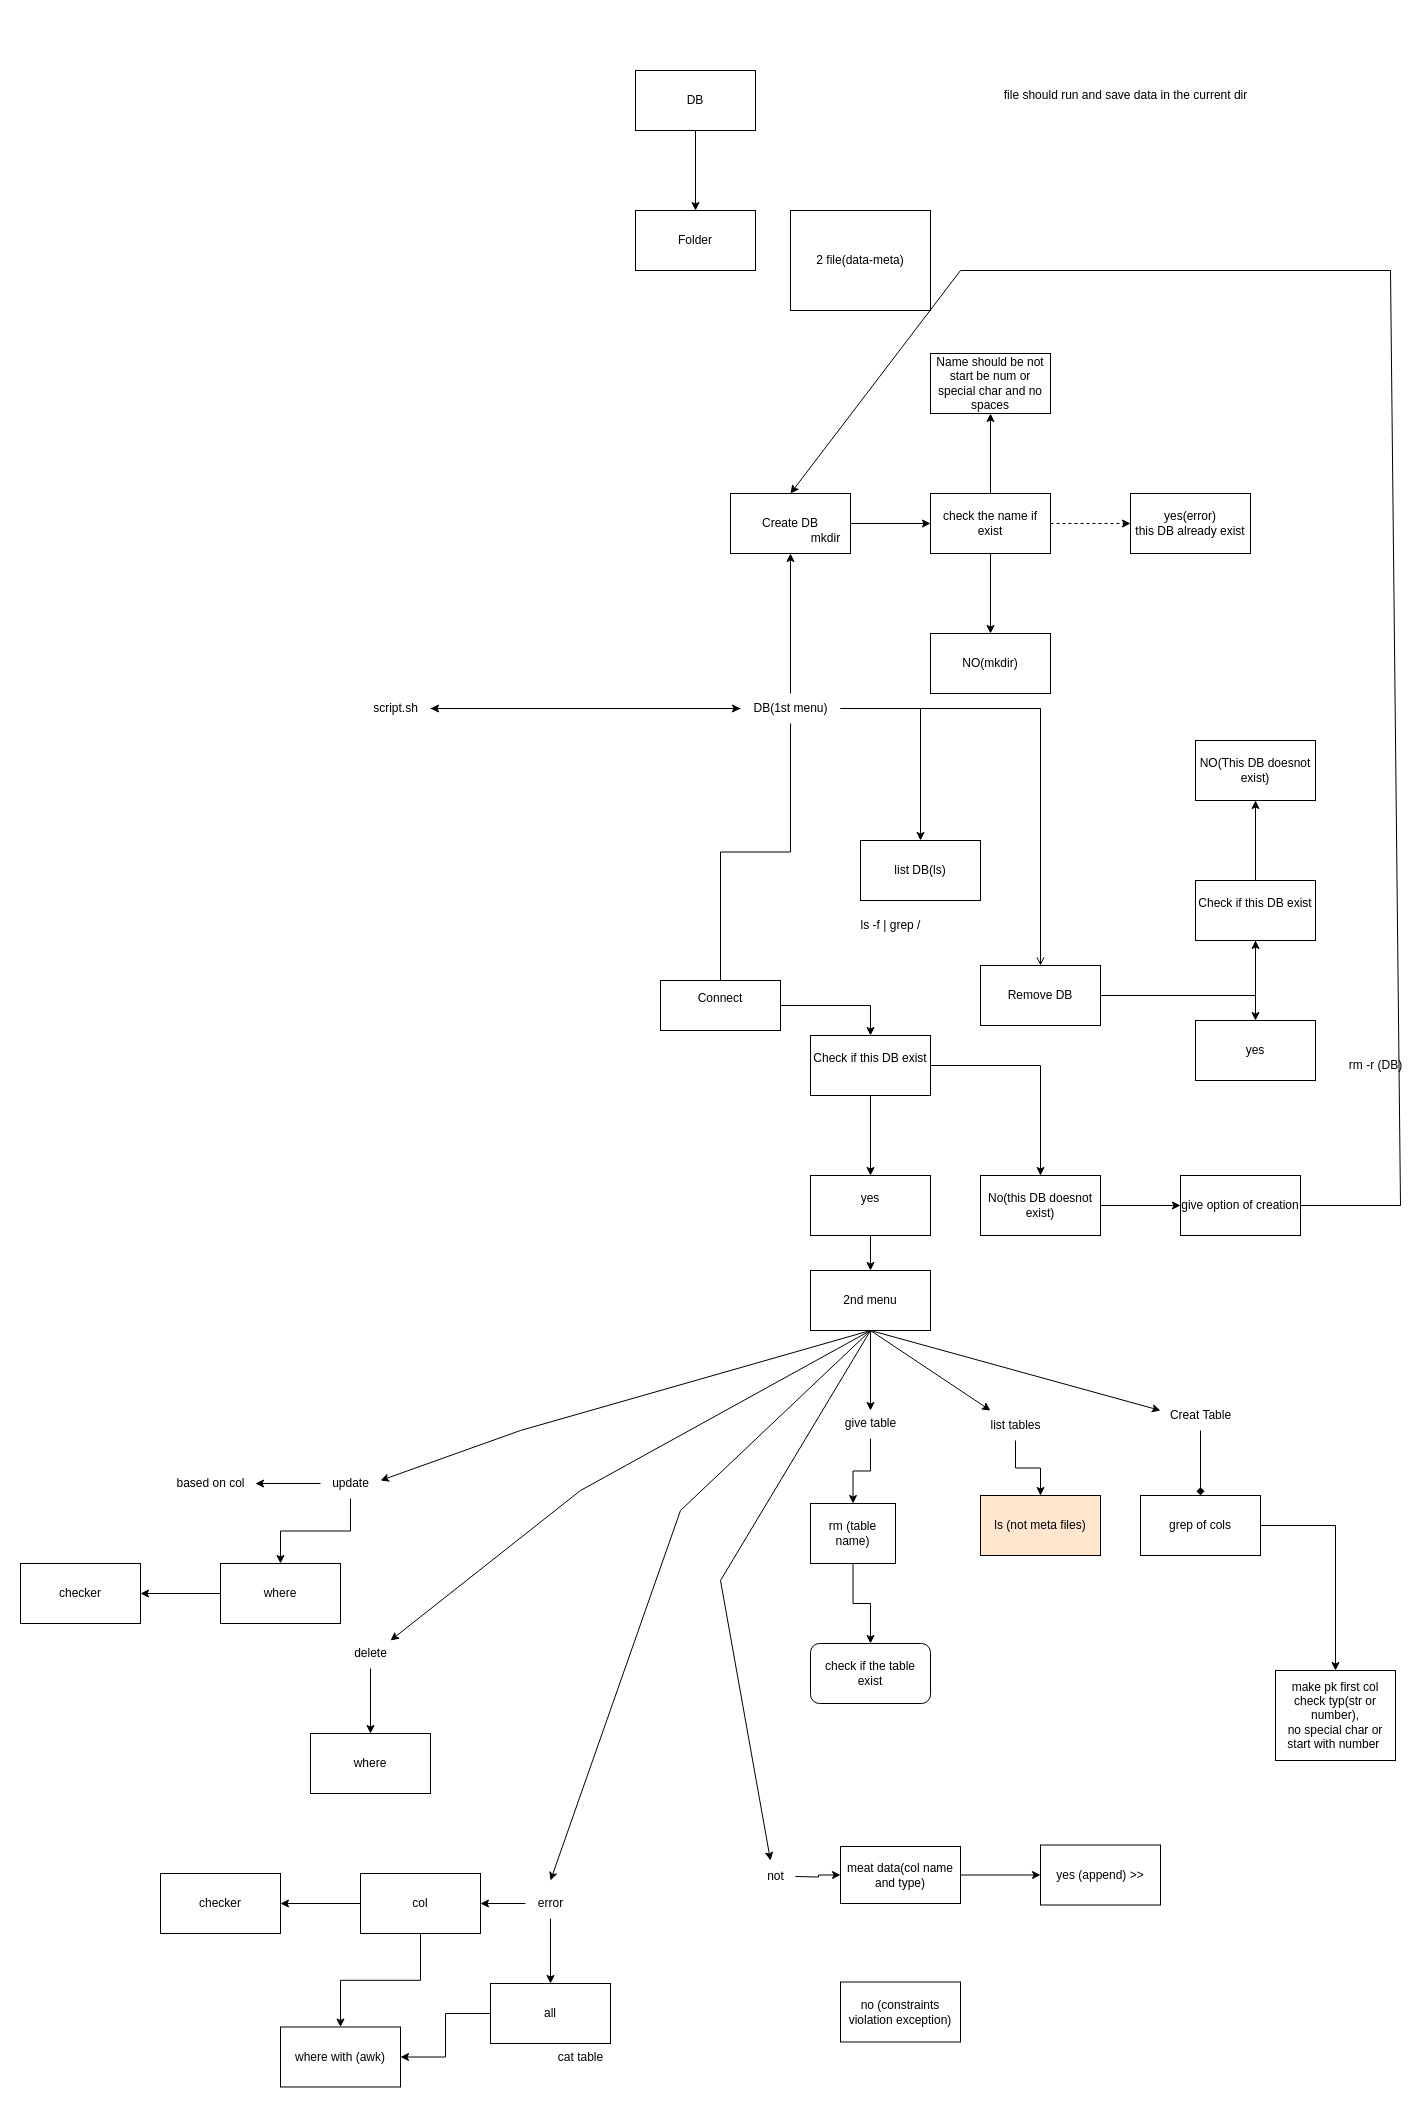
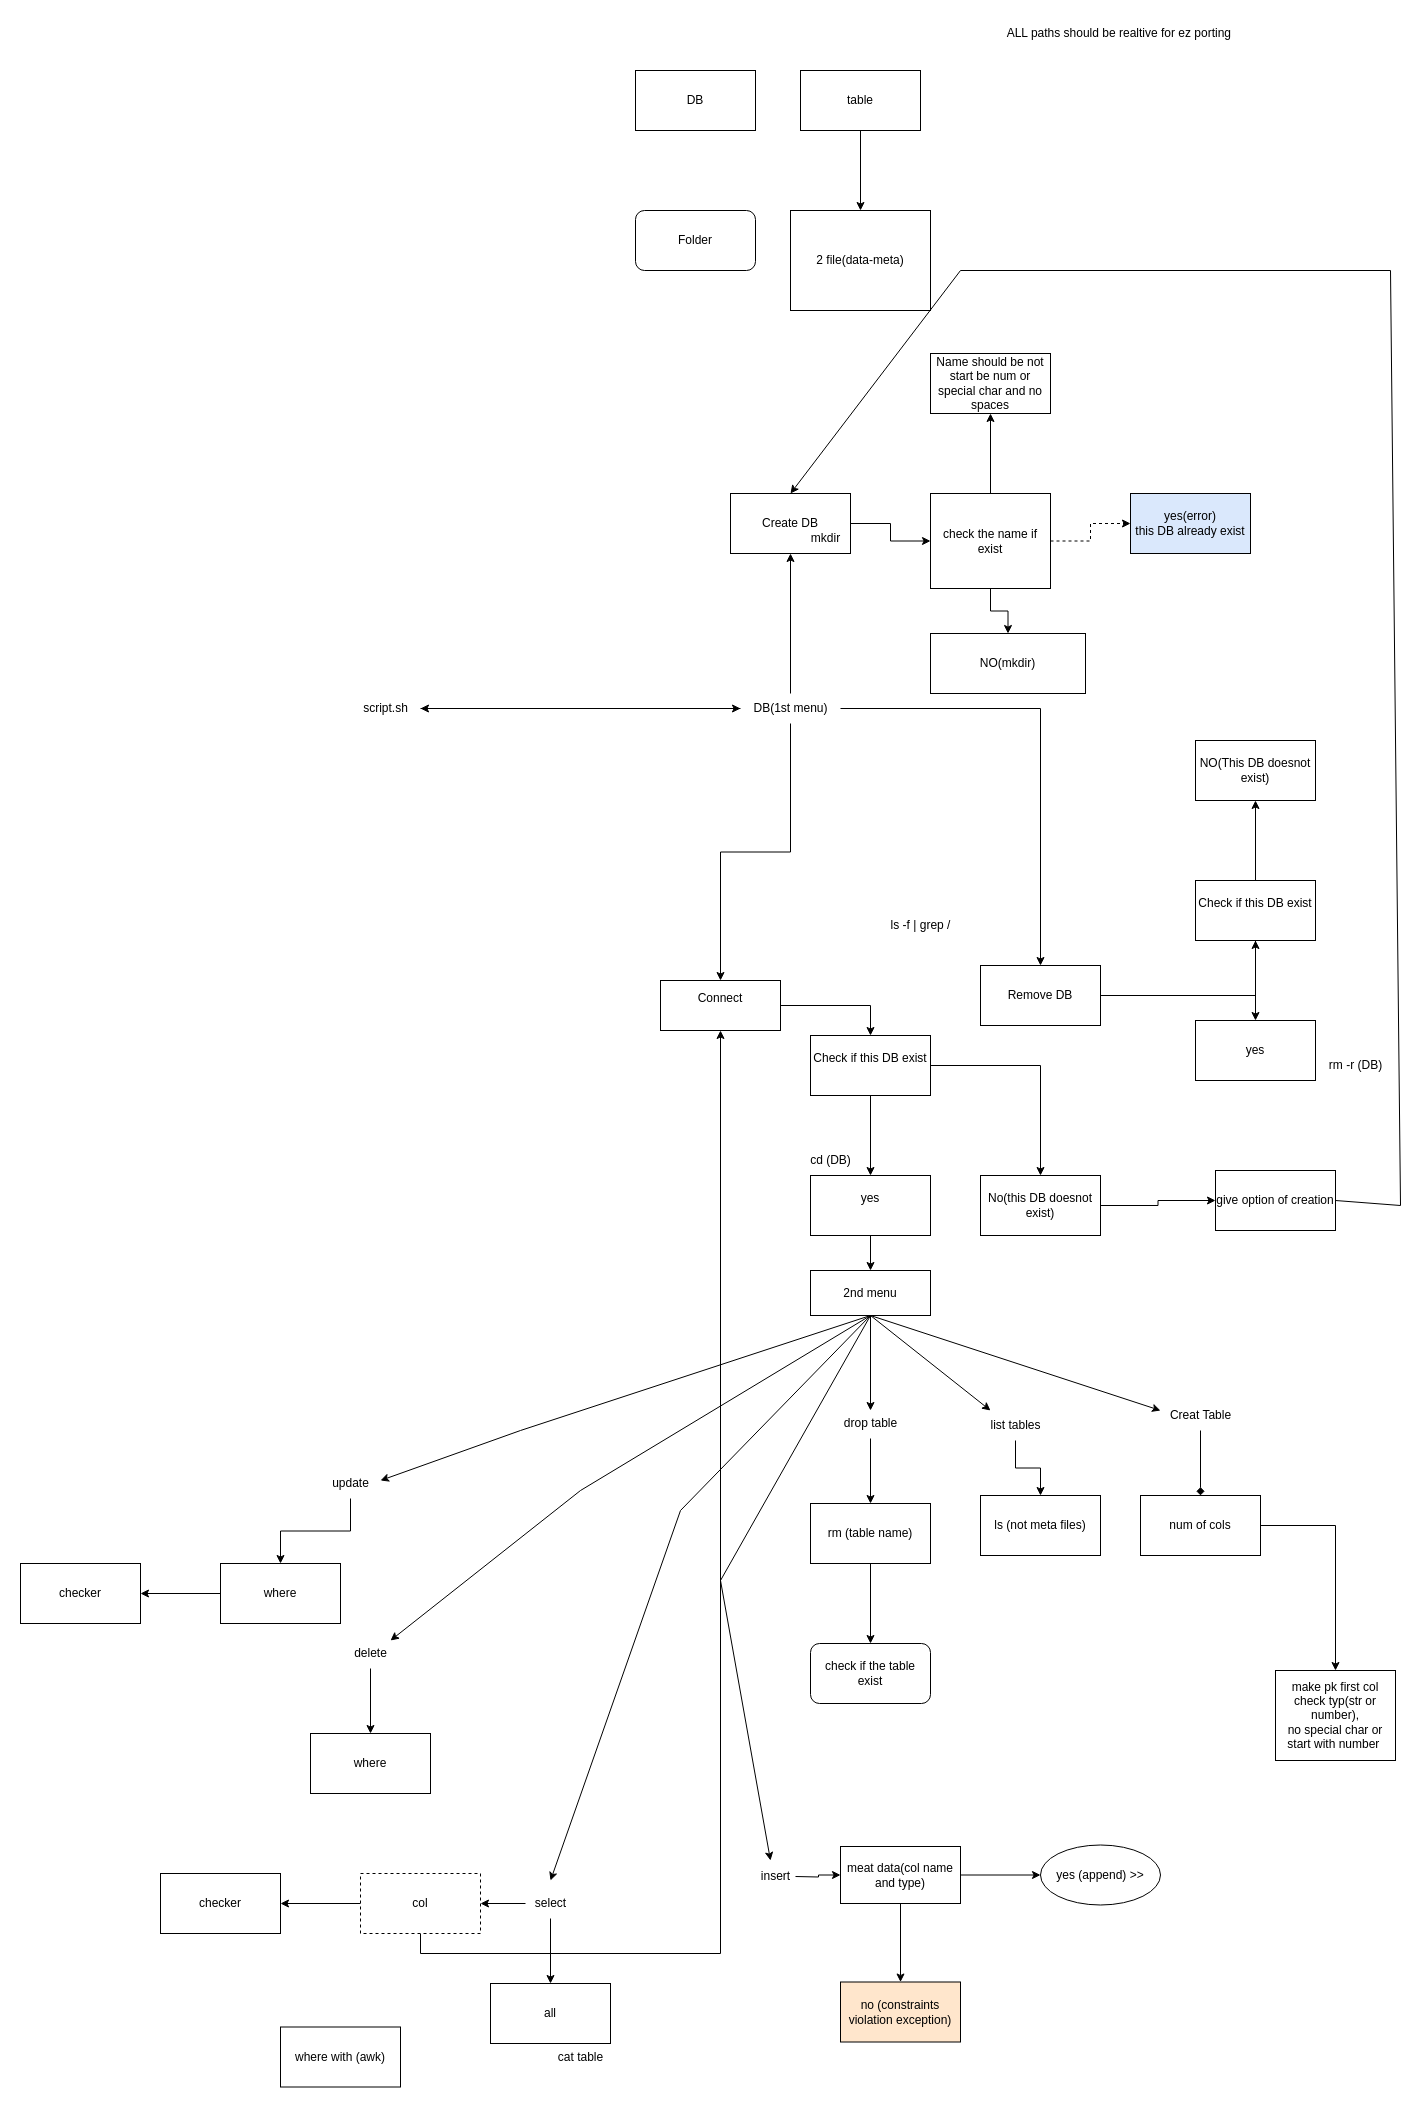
node "ALL paths should be realtive for ez porting": added
node "file should run and save data in the current dir": removed
node "table": added
edge "DB" -> "Folder": removed
edge "table" -> "2 file(data-meta)": added
node "Folder": shape rectangle -> rounded rectangle
node "check the name if exist": size 120x60 -> 120x95
node "yes(error) this DB already exist": fillcolor #ffffff -> #dae8fc
node "NO(mkdir)": size 120x60 -> 155x60
node "script.sh": moved (396, 709) -> (386, 709)
edge "DB(1st menu)" -> "list DB(ls)": removed
node "list DB(ls)": removed
node "ls -f | grep /": moved (891, 926) -> (921, 926)
edge "DB(1st menu)" -> "Remove DB": arrowhead open -> classic
edge "DB(1st menu)" -- "Connect": arrowhead none -> classic
node "rm -r (DB)": moved (1376, 1066) -> (1356, 1066)
node "cd (DB)": added
node "give option of creation": moved (1241, 1206) -> (1276, 1201)
node "2nd menu": size 120x60 -> 120x45
node "give table": label "give table" -> "drop table"
node "based on col": removed
edge "update" -> "based on col": removed
node "ls (not meta files)": fillcolor #ffe6cc -> #ffffff
node "grep of cols": label "grep of cols" -> "num of cols"
node "rm (table name)": size 85x60 -> 120x60
node "yes (append) >>": shape rectangle -> ellipse
node "not": label "not" -> "insert"
node "col": style solid -> dashed
node "error": label "error" -> "select"
edge "meat data(col name and type)" -> "no (constraints violation exception)": added
edge "col" -> "where with (awk)": now "col" -> "Connect"
node "no (constraints violation exception)": fillcolor #ffffff -> #ffe6cc
edge "all" -> "where with (awk)": removed
